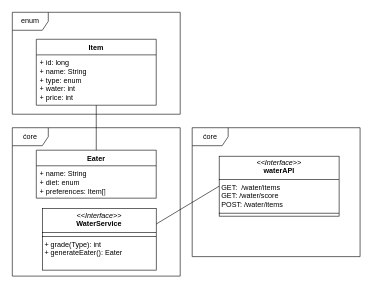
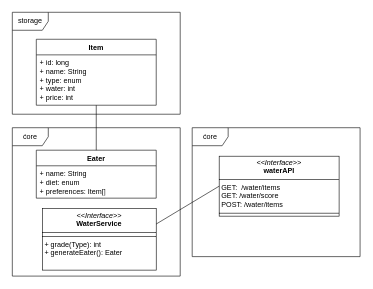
node "enum": label "enum" -> "storage"
